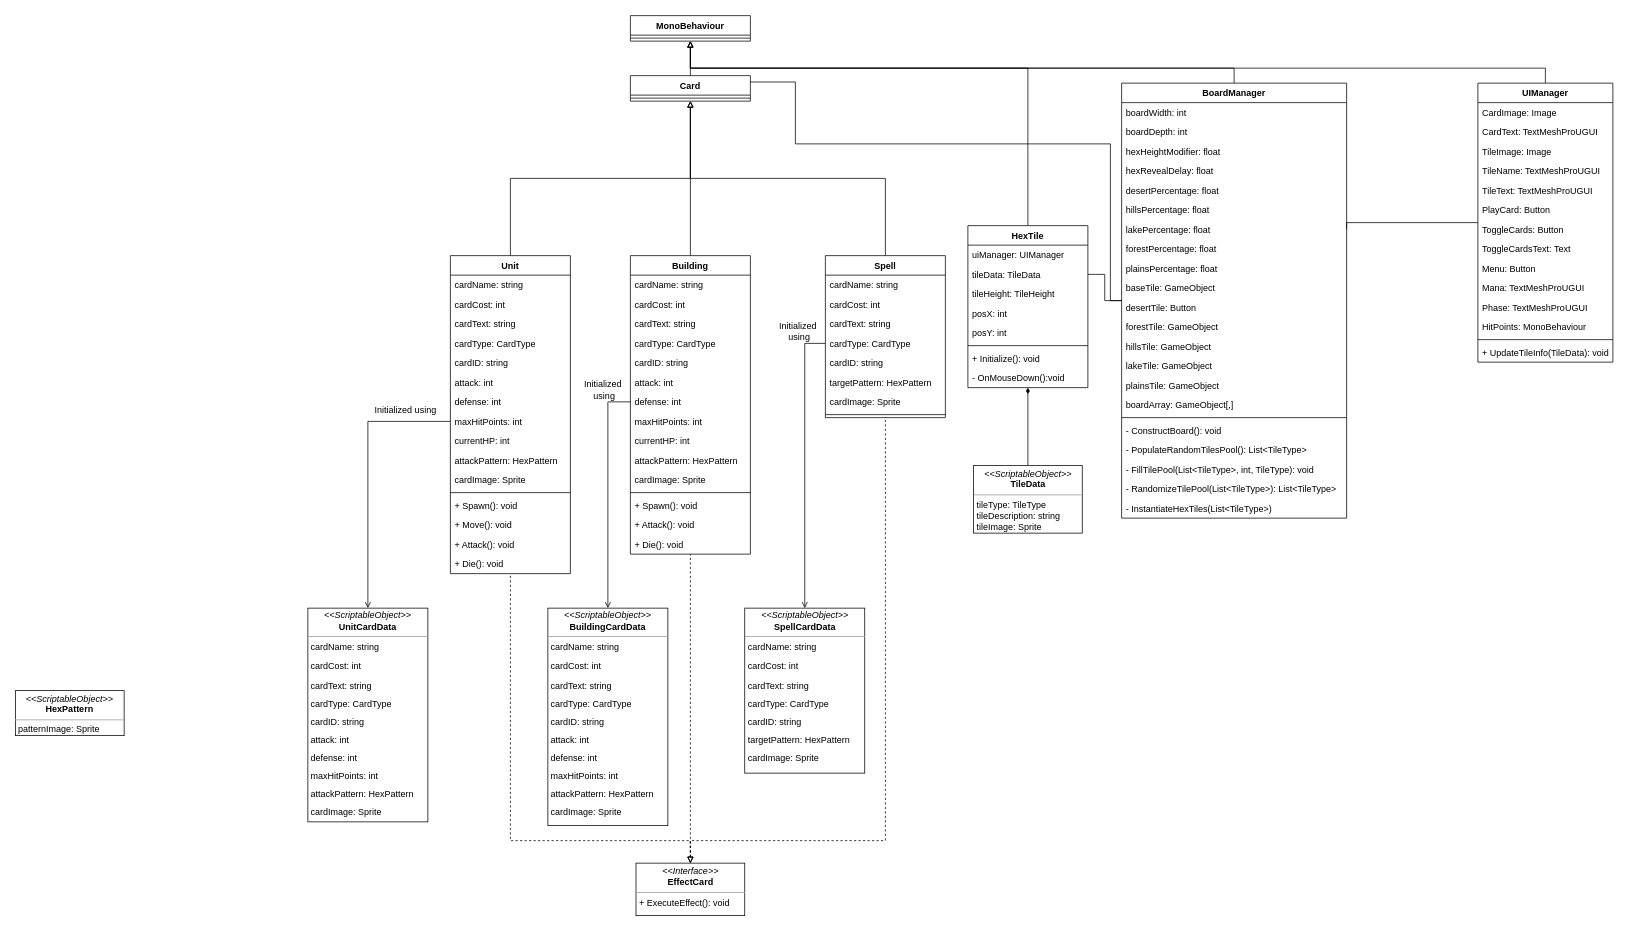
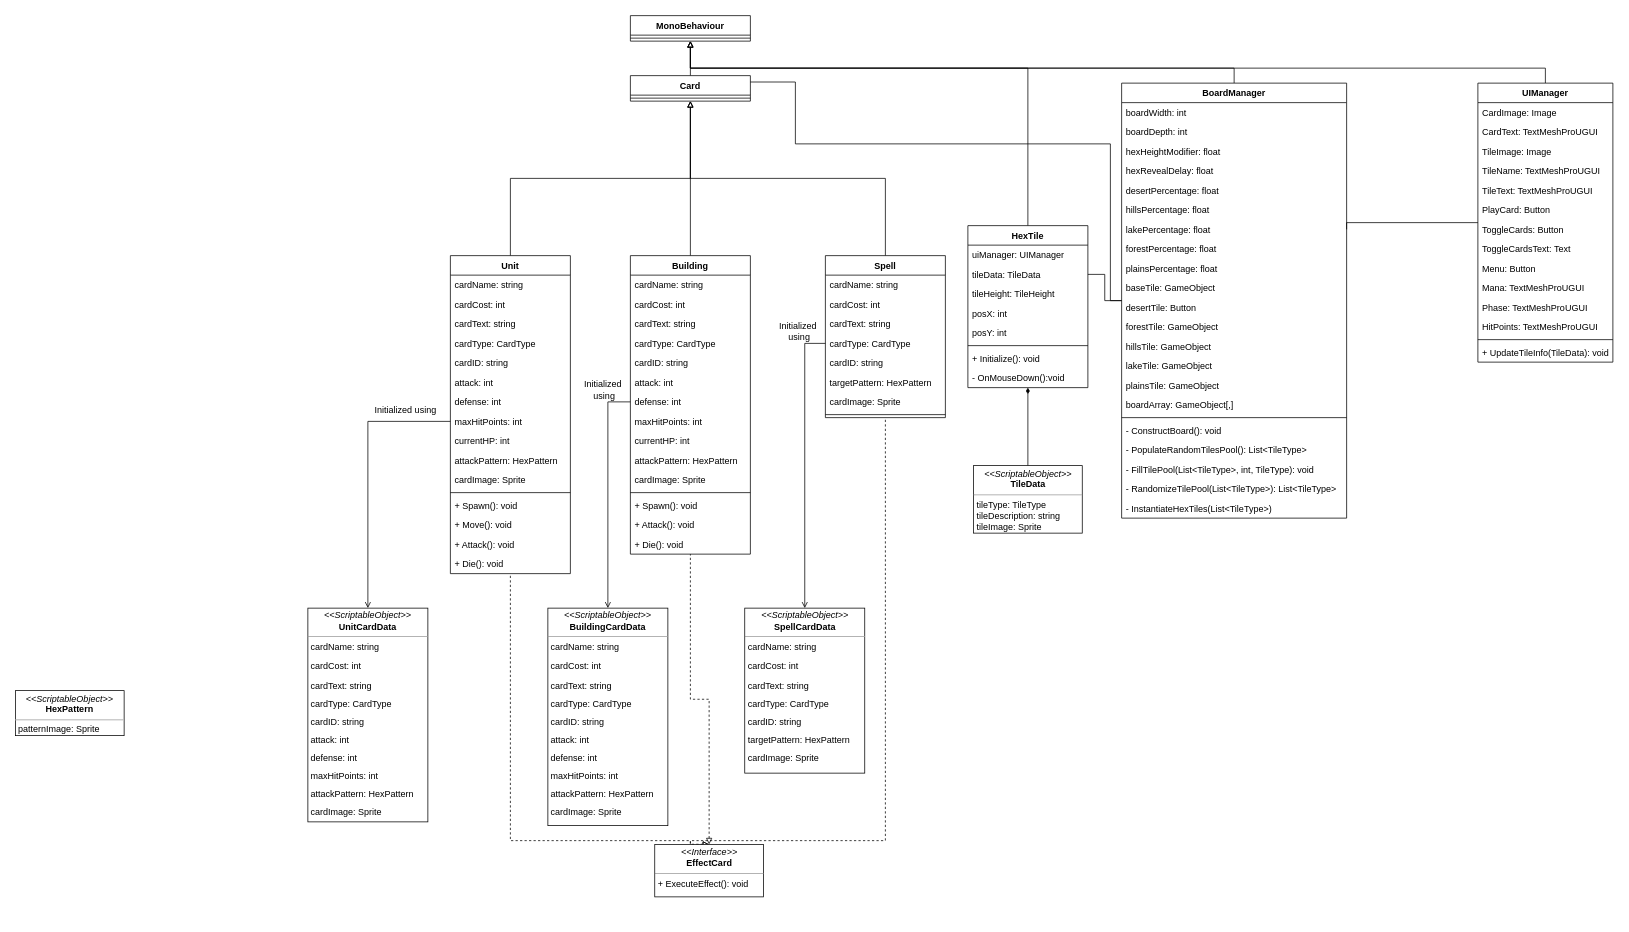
node "HitPoints: MonoBehaviour": label "HitPoints: MonoBehaviour" -> "HitPoints: TextMeshProUGUI"
node "<<Interface>> EffectCard + ExecuteEffect(): void": moved (690, 889) -> (709, 870)
